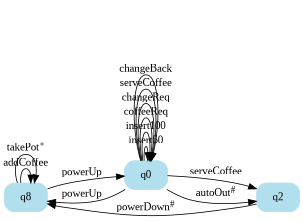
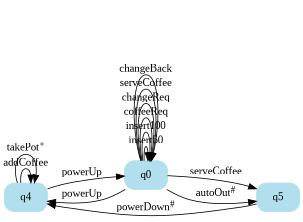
node "q8": label "q8" -> "q4"
node "q2": label "q2" -> "q5"
